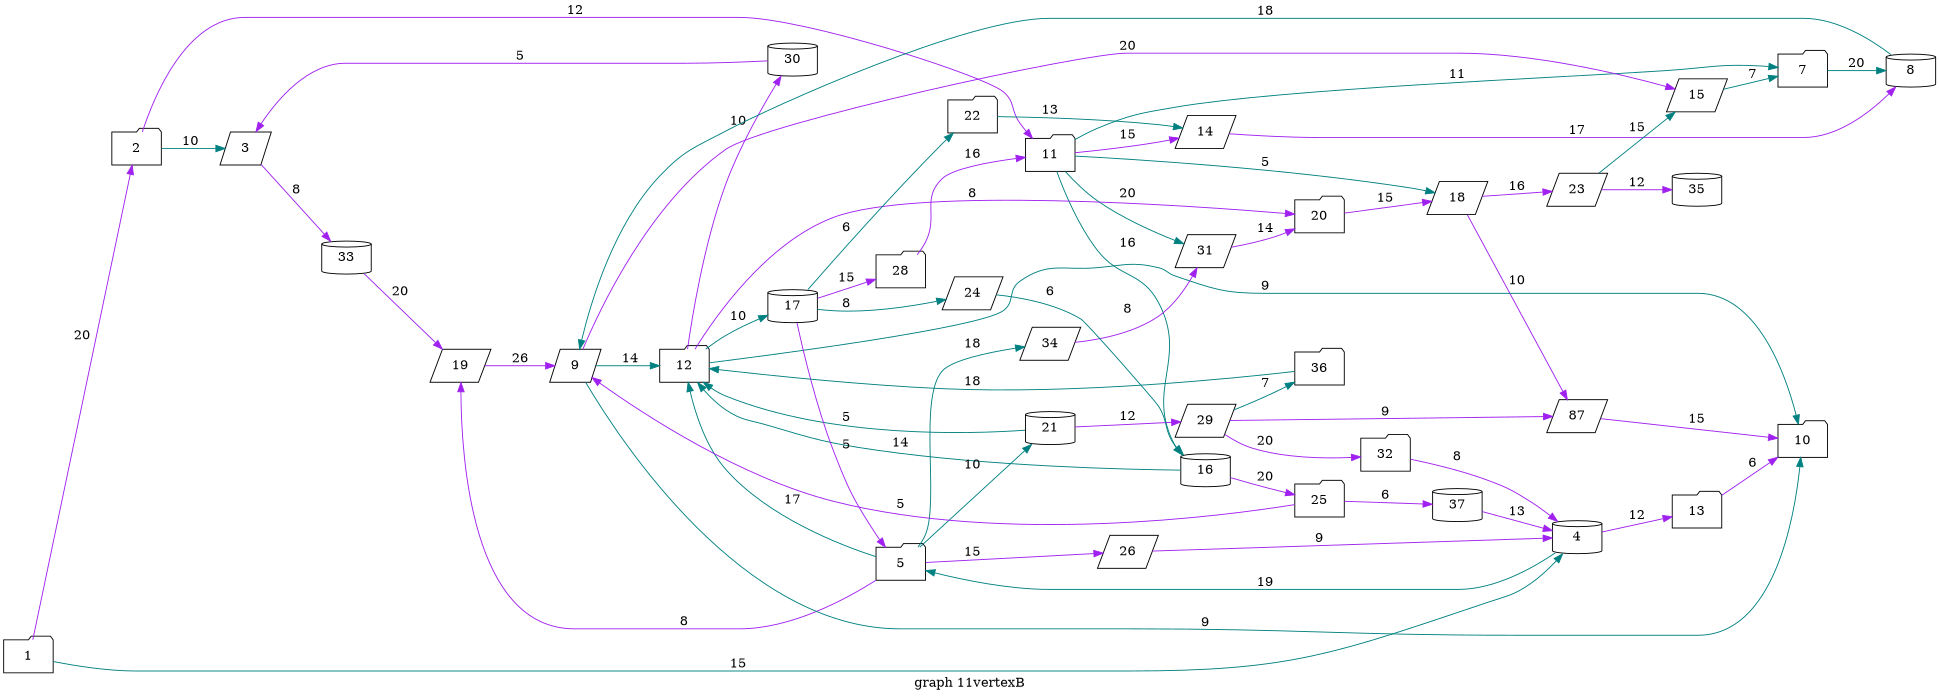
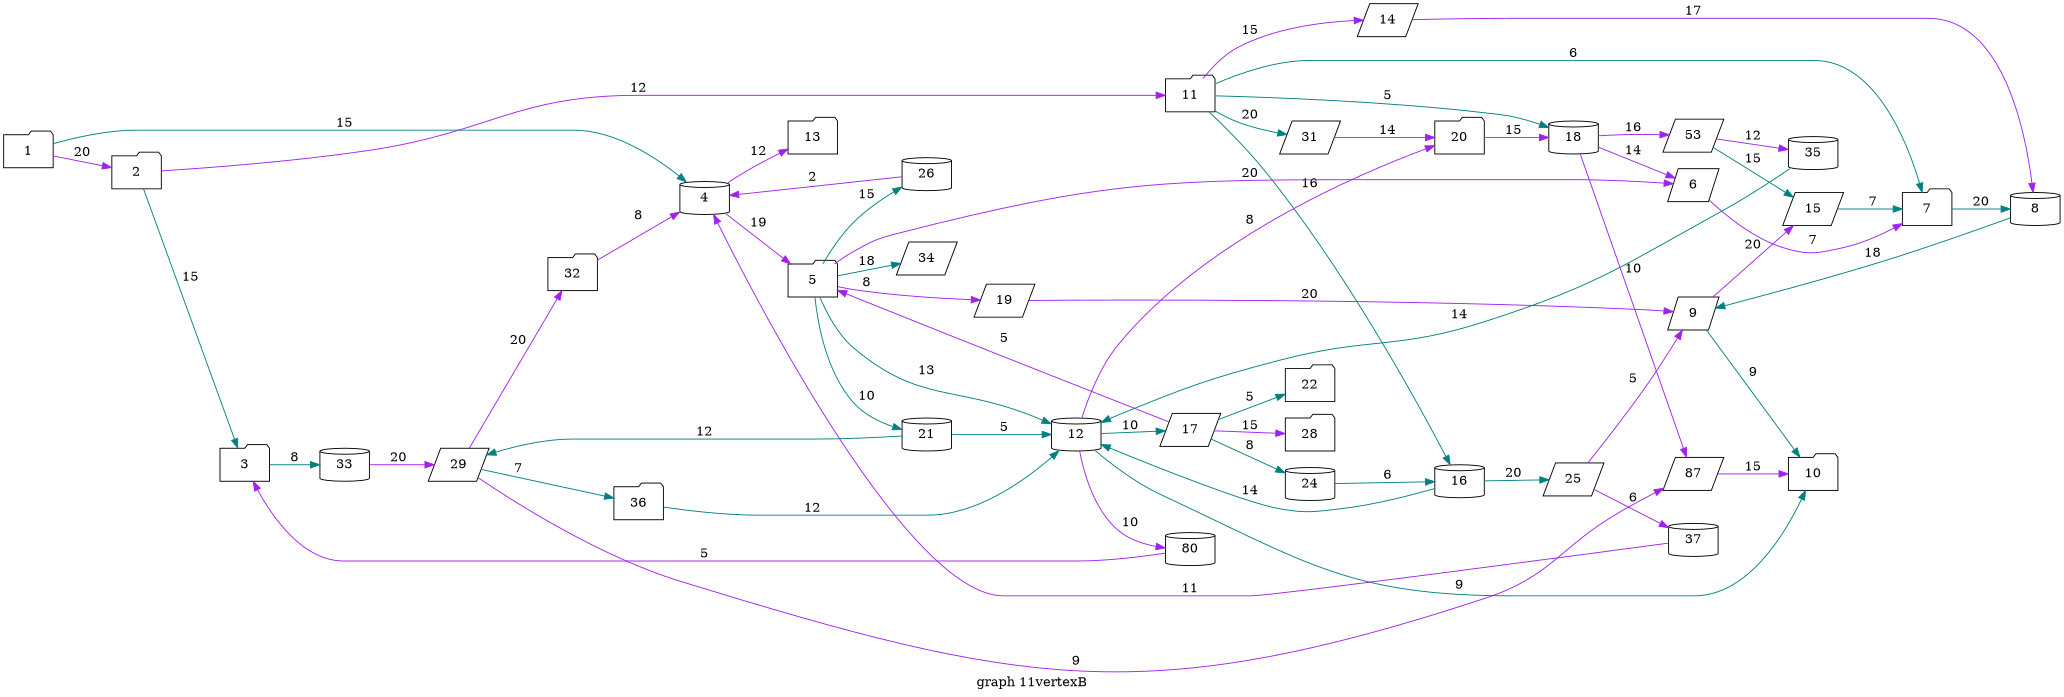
node "30": label "30" -> "80"
edge "11" -> "7": label " 11 " -> " 6 "
edge "22" -> "14": removed, label "13"
edge "2" -> "3": label " 10 " -> " 15 "
node "3": shape parallelogram -> folder
edge "28" -> "11": removed, label "16"
node "6": added
node "23": label "23" -> "53"
node "18": shape parallelogram -> cylinder
edge "3" -> "33": color purple -> teal
edge "17" -> "22": label " 6 " -> " 5 "
node "24": shape parallelogram -> cylinder
node "17": shape cylinder -> parallelogram
edge "33" -> "19": now "33" -> "29"
edge "34" -> "31": removed, label "8"
edge "19" -> "9": label " 26 " -> " 20 "
edge "9" -> "12": now "35" -> "12"
node "12": shape folder -> cylinder
edge "36" -> "12": label " 18 " -> " 12 "
edge "21" -> "29": color purple -> teal
edge "13" -> "10": removed, label "6"
edge "16" -> "25": color purple -> teal
edge "5" -> "12": label " 17 " -> " 13 "
node "25": shape folder -> parallelogram
edge "37" -> "4": label " 13 " -> " 11 "
edge "26" -> "4": label " 9 " -> " 2 "
node "26": shape parallelogram -> cylinder
edge "5" -> "26": color purple -> teal
edge "4" -> "5": color teal -> purple
